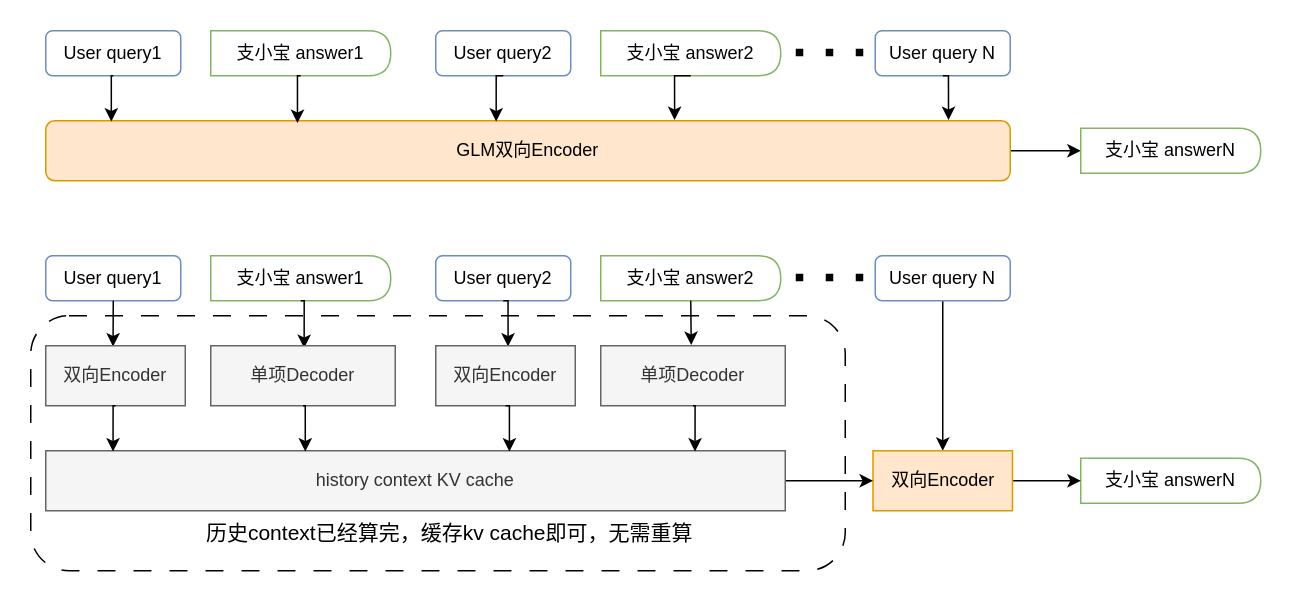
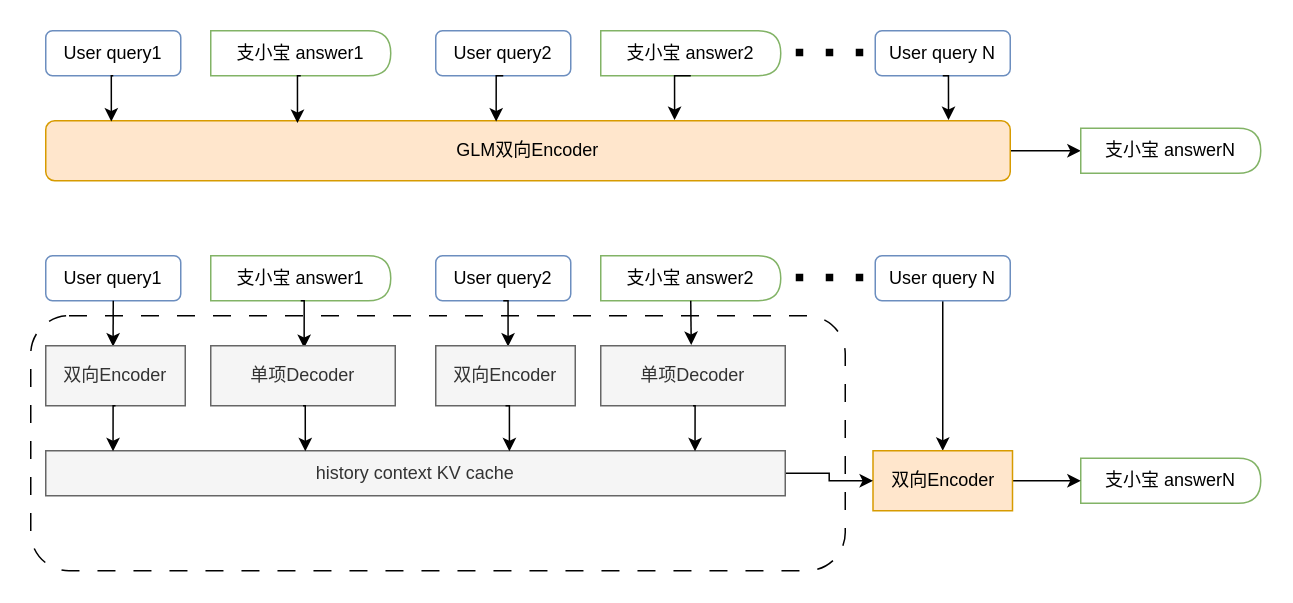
node "history context KV cache": size 740x60 -> 740x45
node "历史context已经算完，缓存kv cache即可，无需重算": removed
